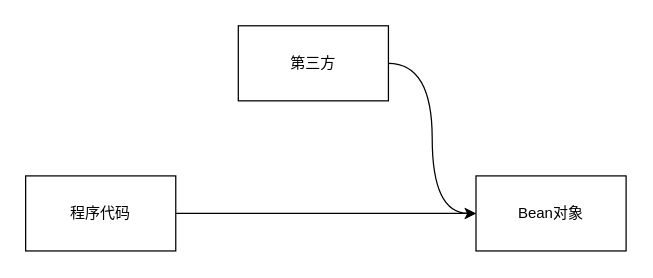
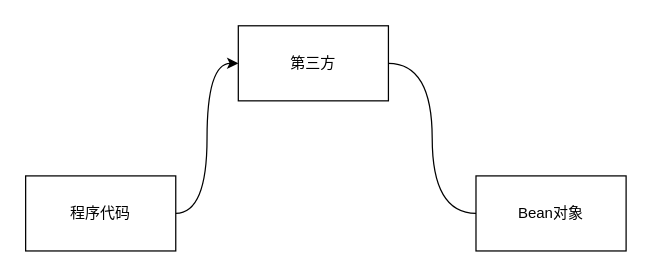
edge "程序代码" -> "Bean对象": now "程序代码" -> "第三方"
edge "第三方" -> "Bean对象": arrowhead classic -> none
